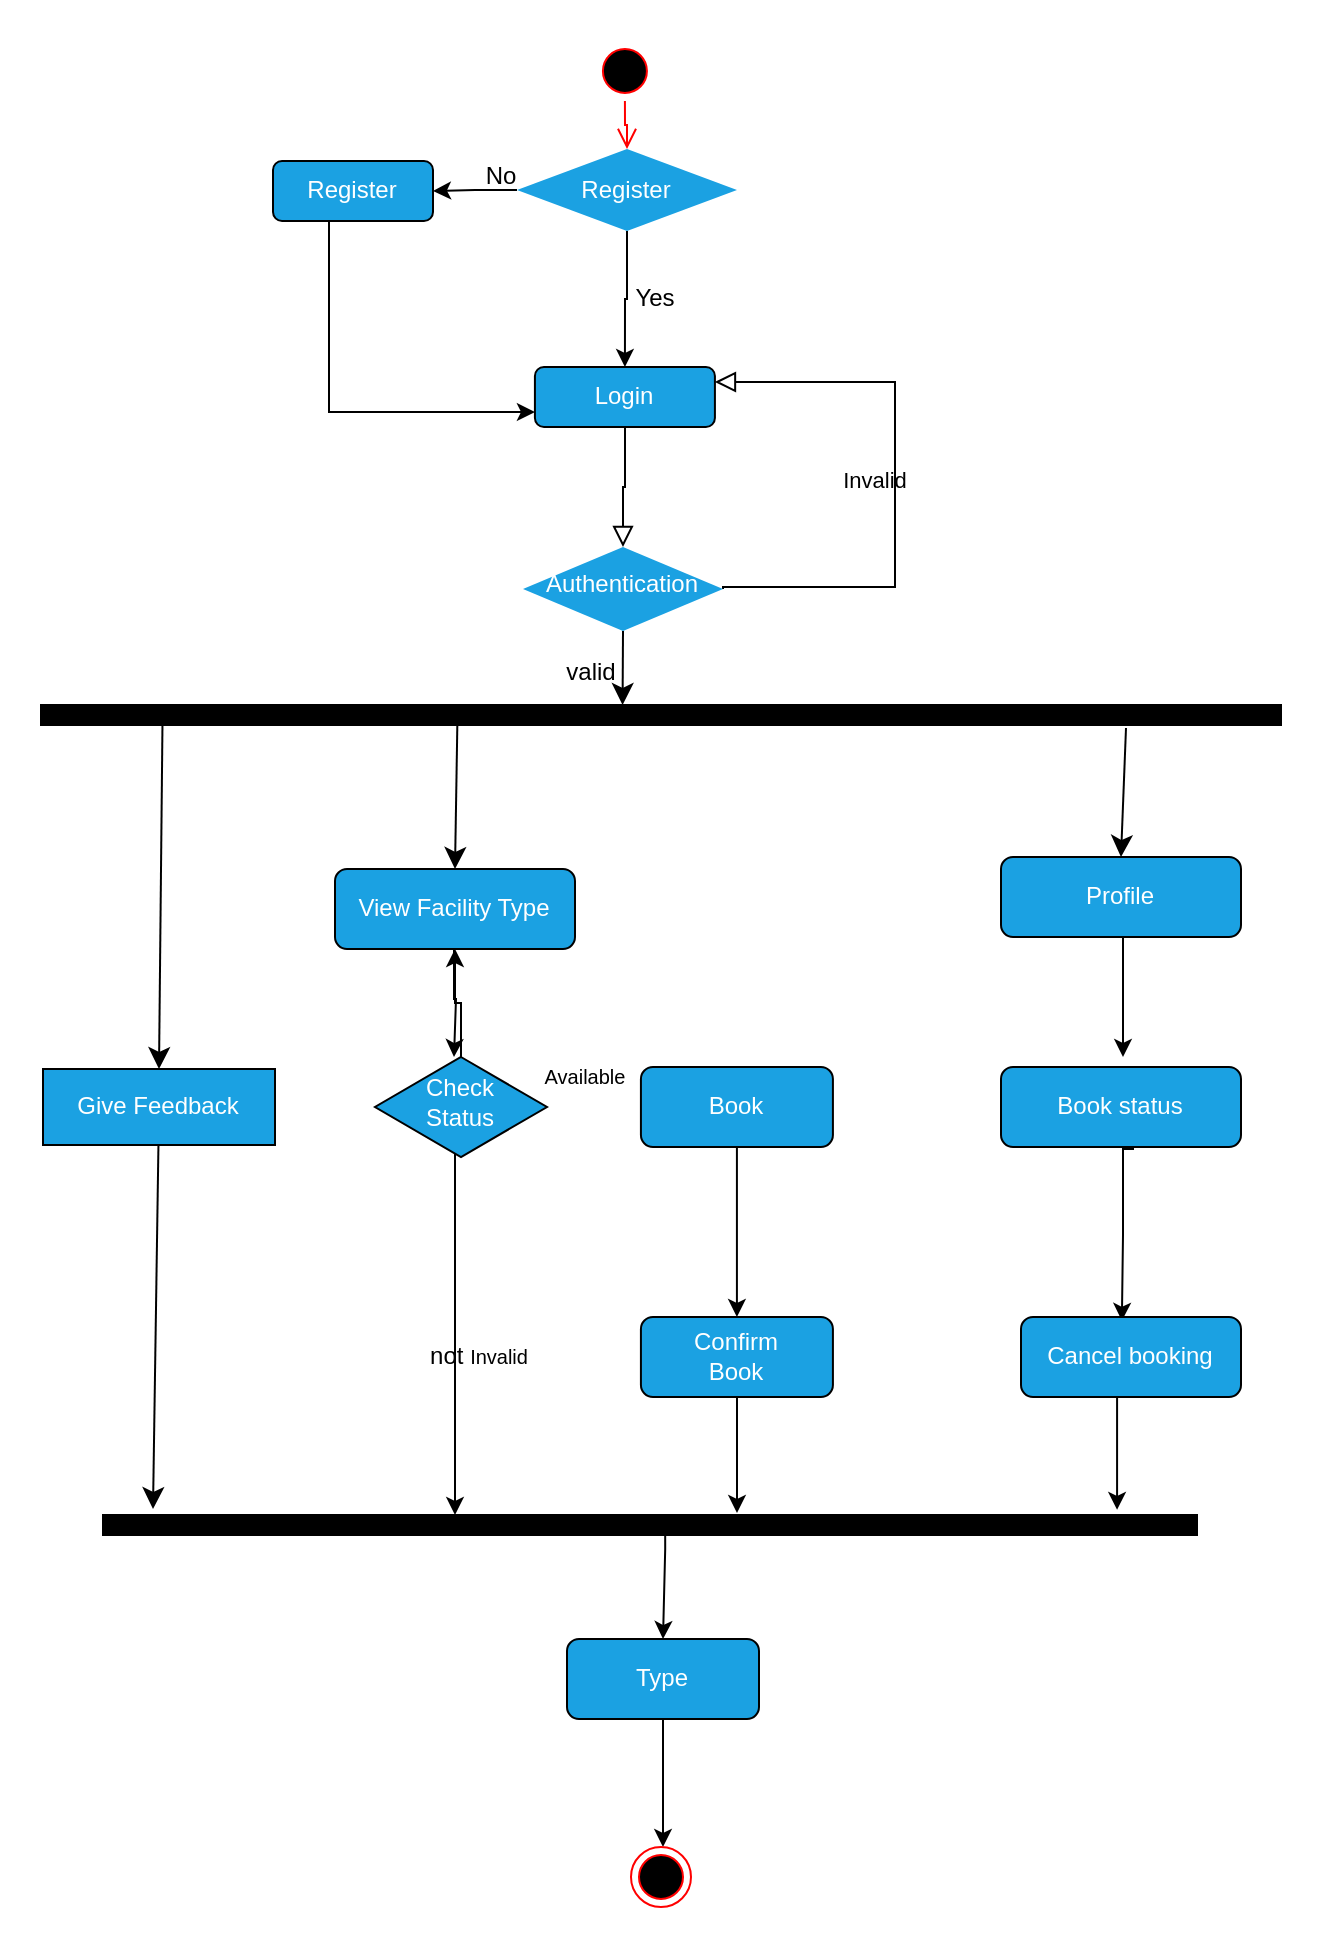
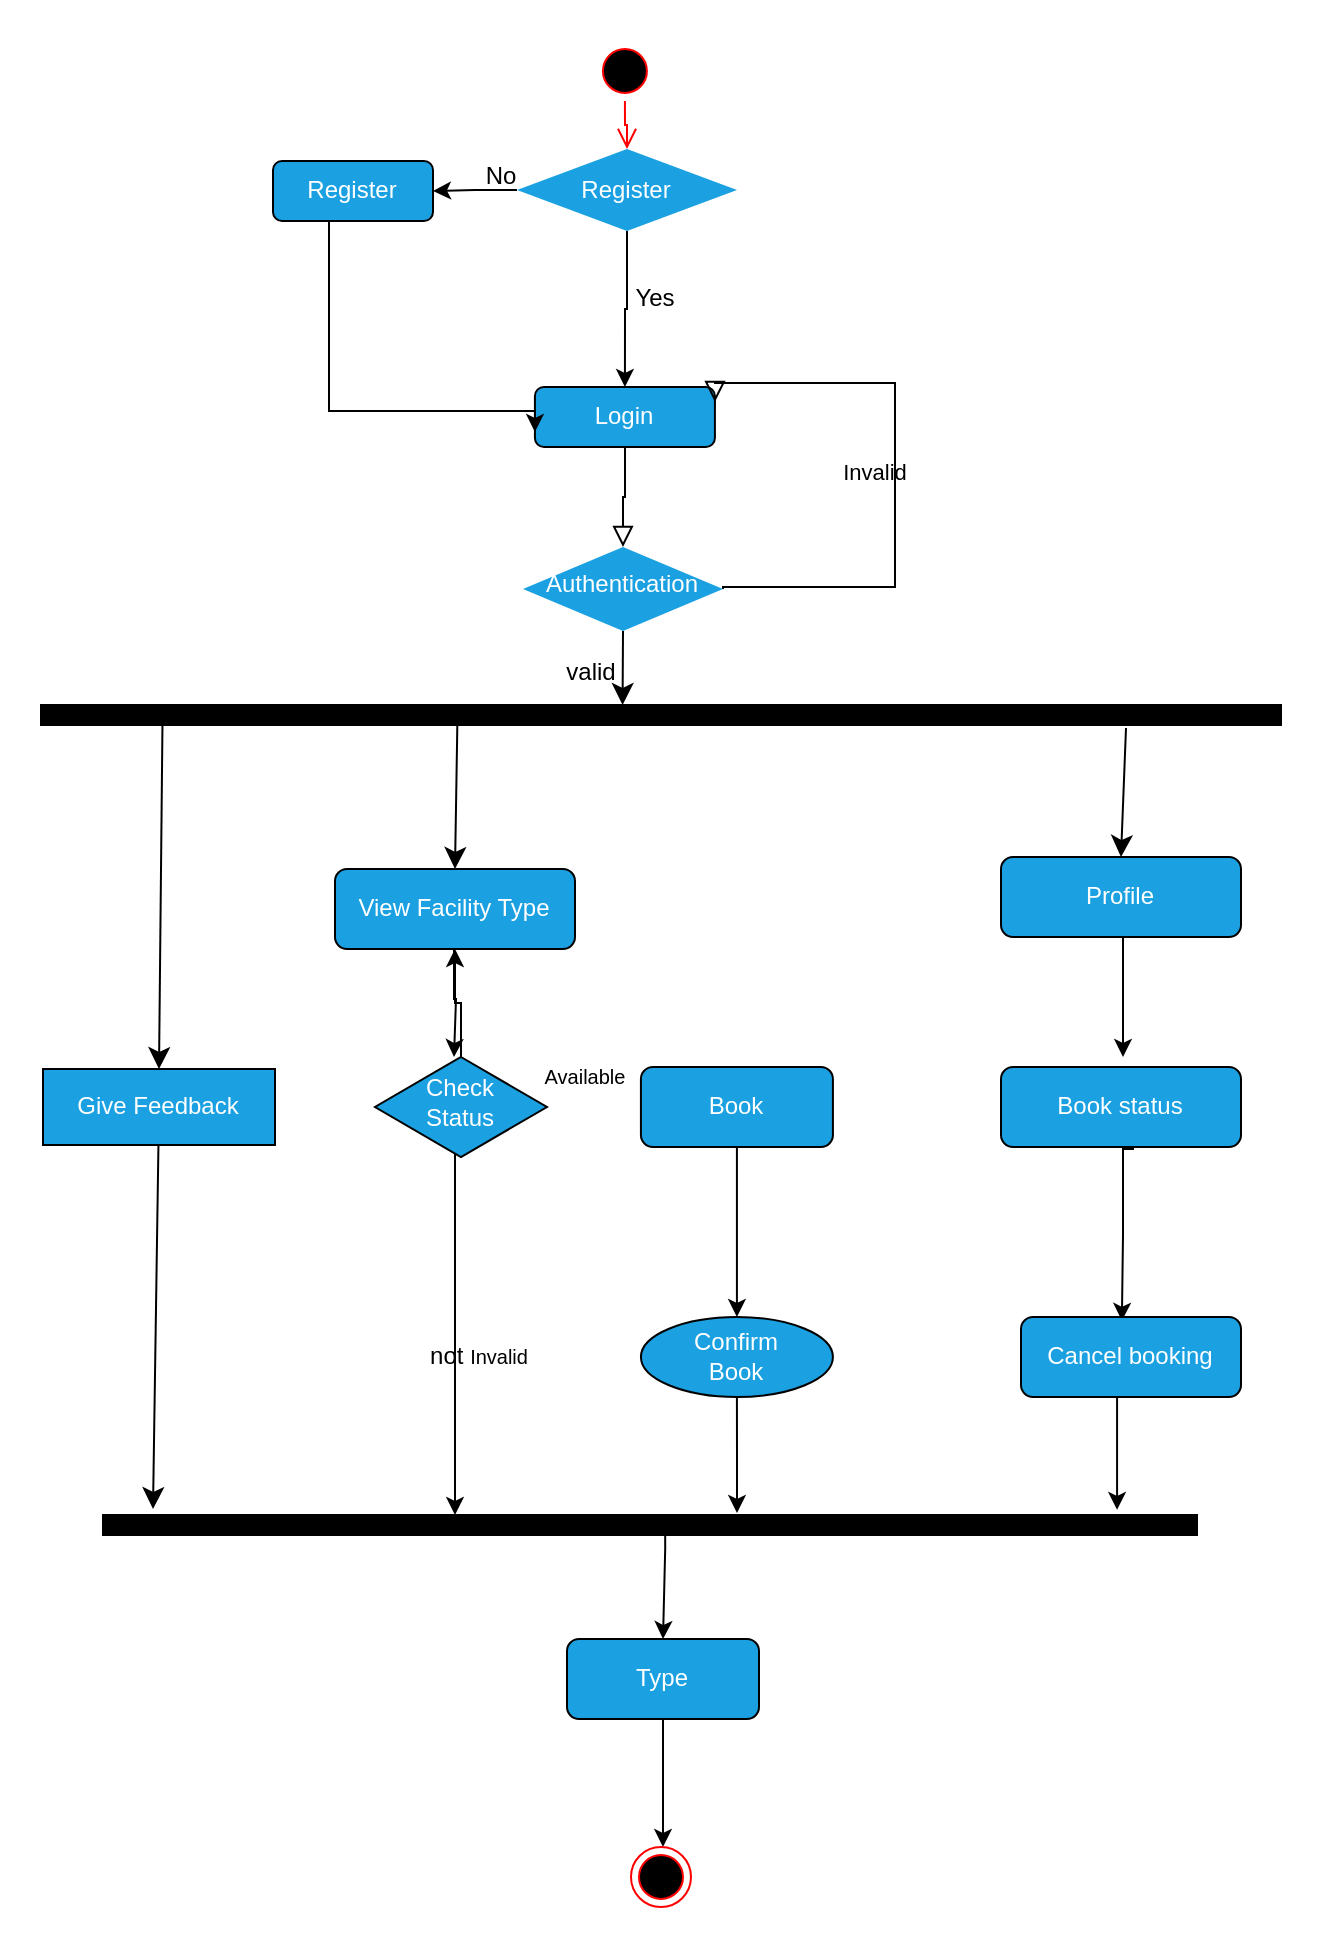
node "Login": moved (625, 397) -> (625, 417)
node "Confirm Book": shape rounded rectangle -> ellipse
